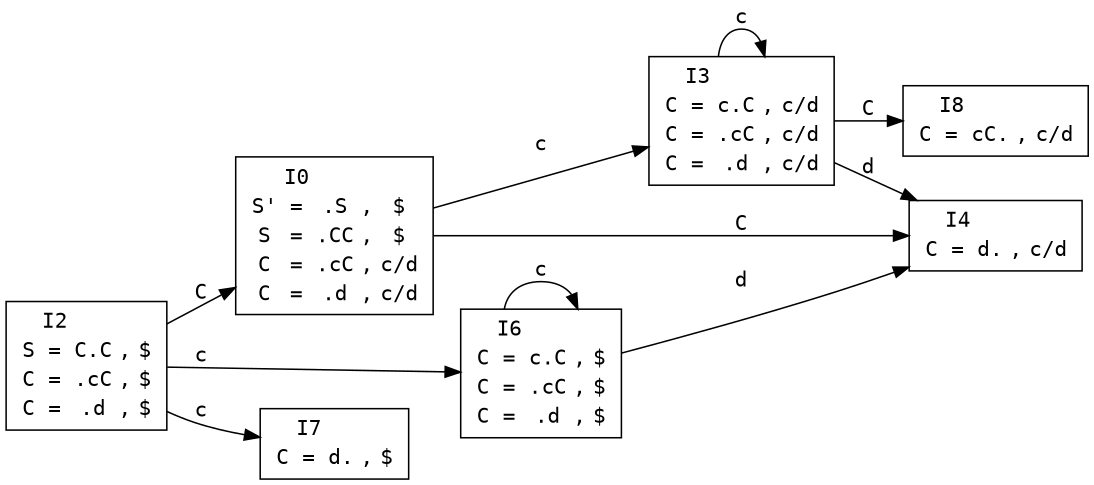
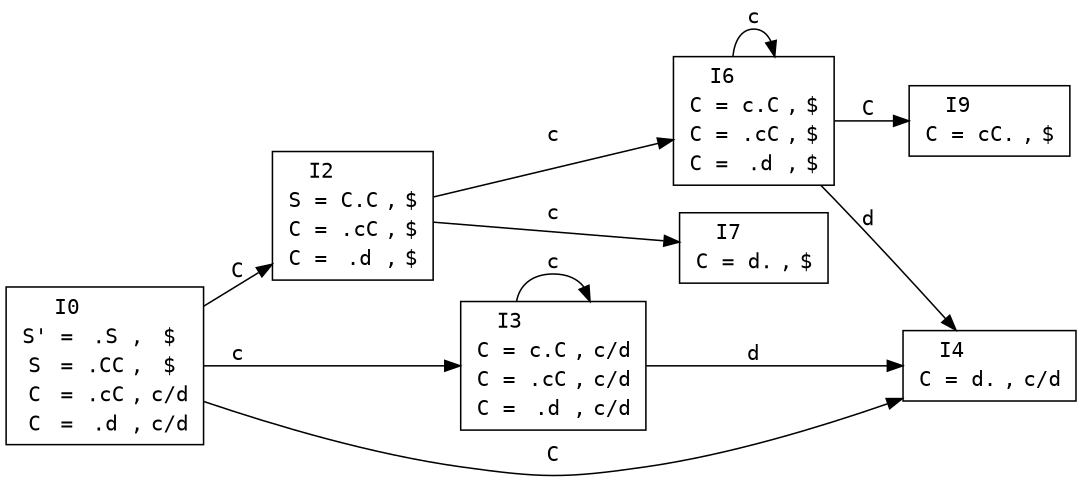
node "I9": added
node "I8": removed
edge "I2" -> "I0": reversed
